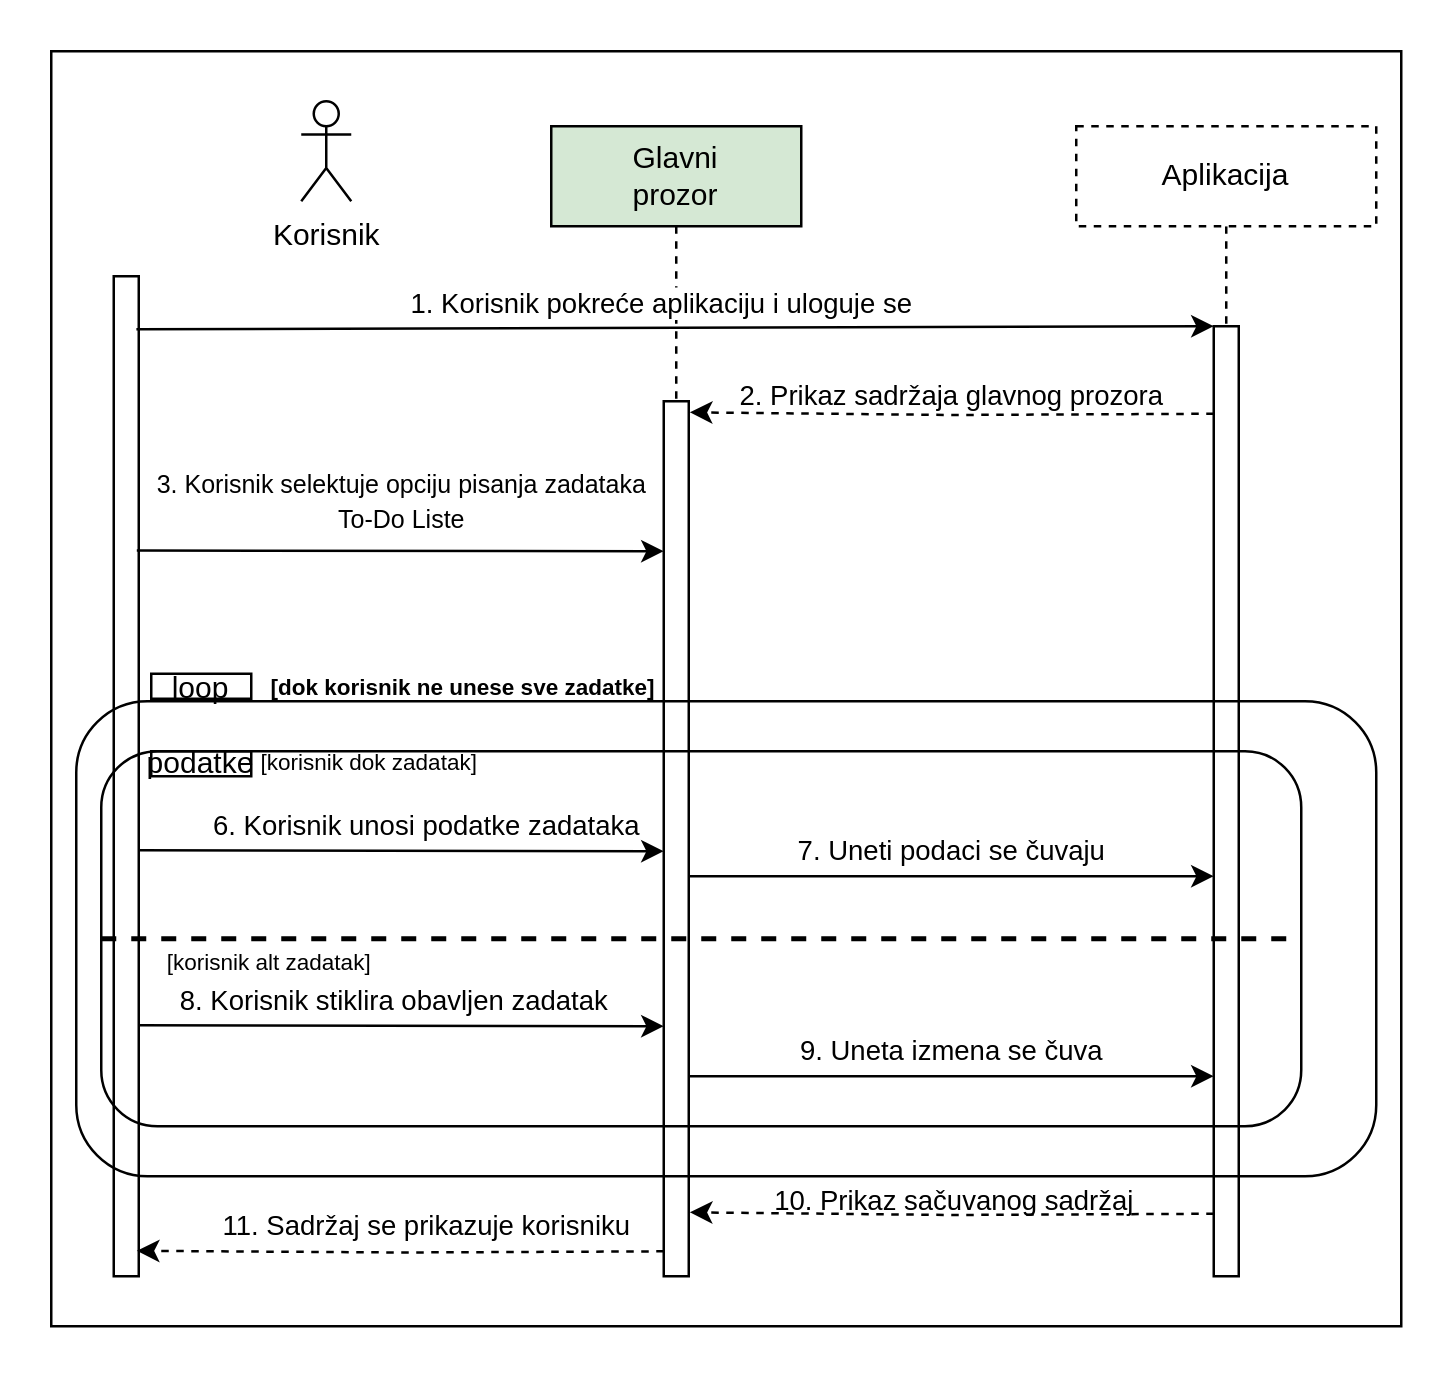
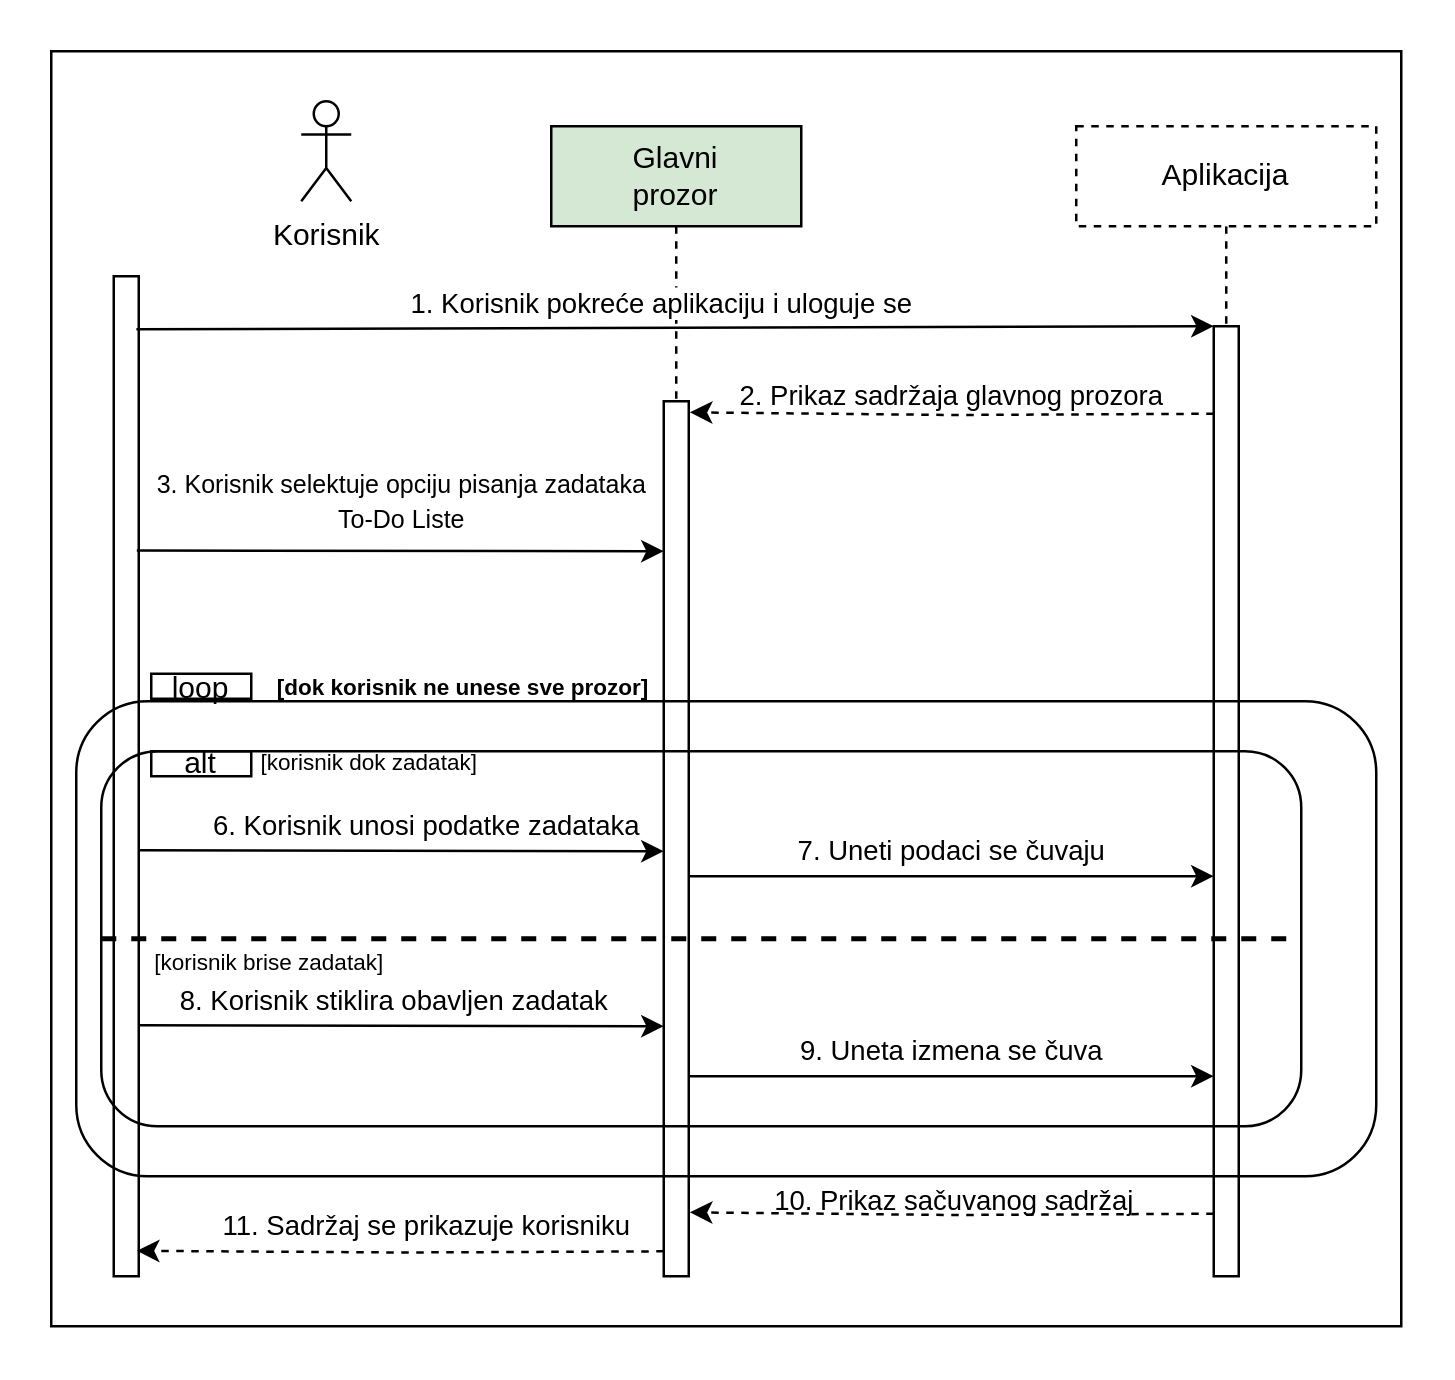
node "[dok korisnik ne unese sve zadatke]": label "[dok korisnik ne unese sve zadatke]" -> "[dok korisnik ne unese sve prozor]"
node "podatke": label "podatke" -> "alt"
node "[korisnik alt zadatak]": label "[korisnik alt zadatak]" -> "[korisnik brise zadatak]"
